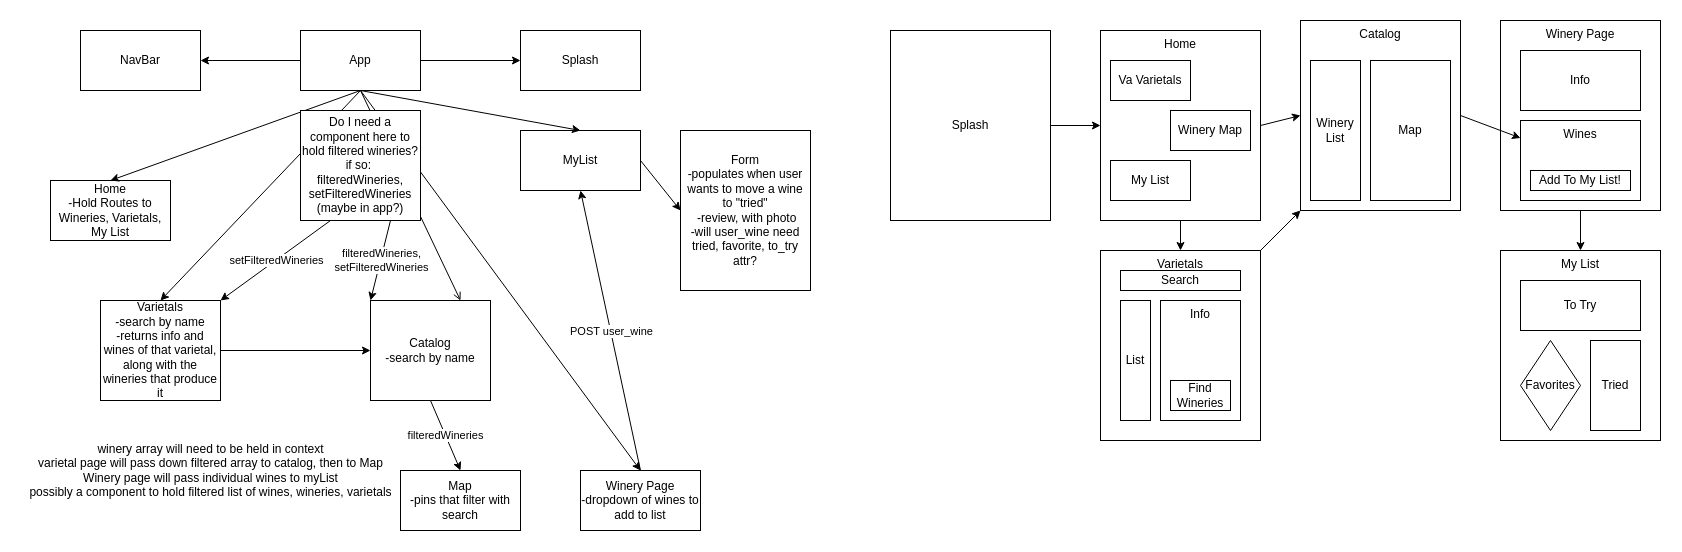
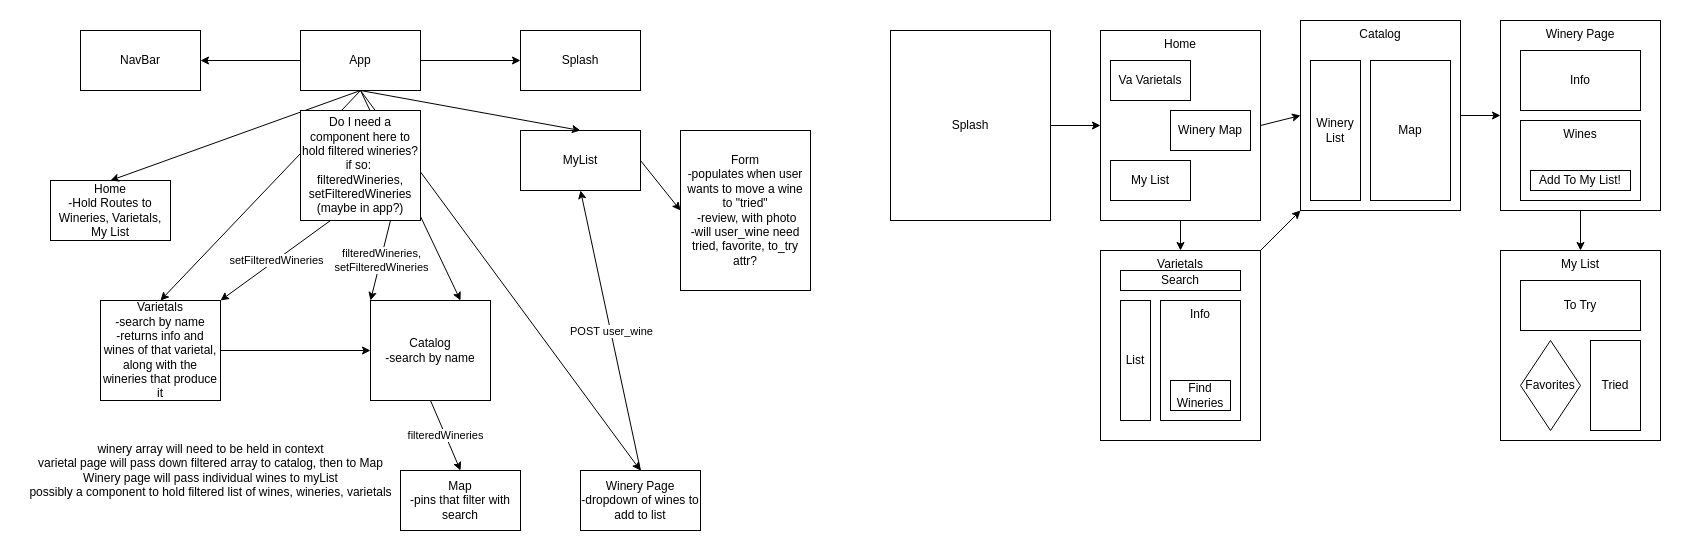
edge "Catalog" -> "Wines": now "Catalog" -> "Winery Page"
edge "App" -> "Catalog -search by name": arrowhead open -> classic
